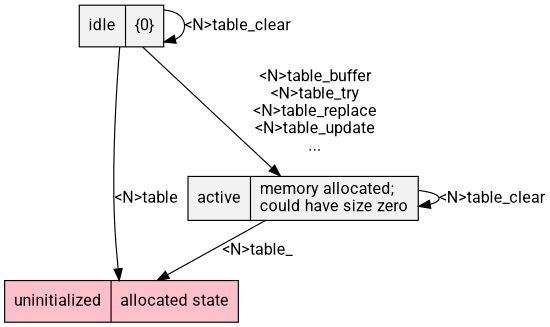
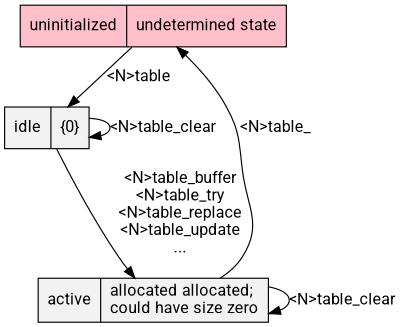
edge "idle" -> "uninitialized": reversed
node "active": text "memory allocated;" -> "allocated allocated;"
node "uninitialized": text "allocated state" -> "undetermined state"
